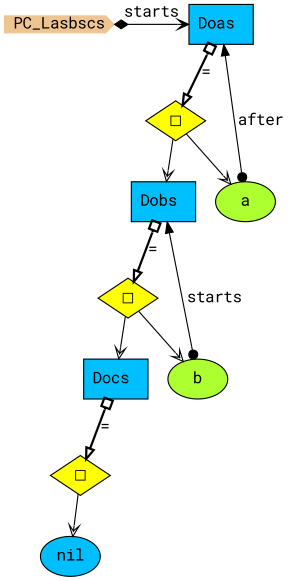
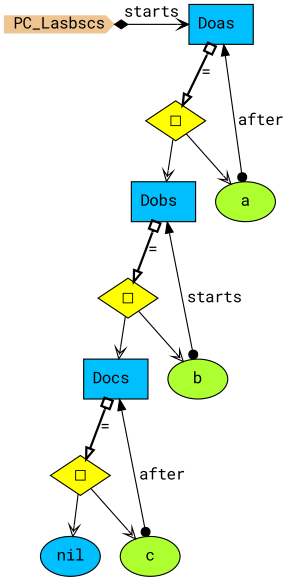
node "c": added
